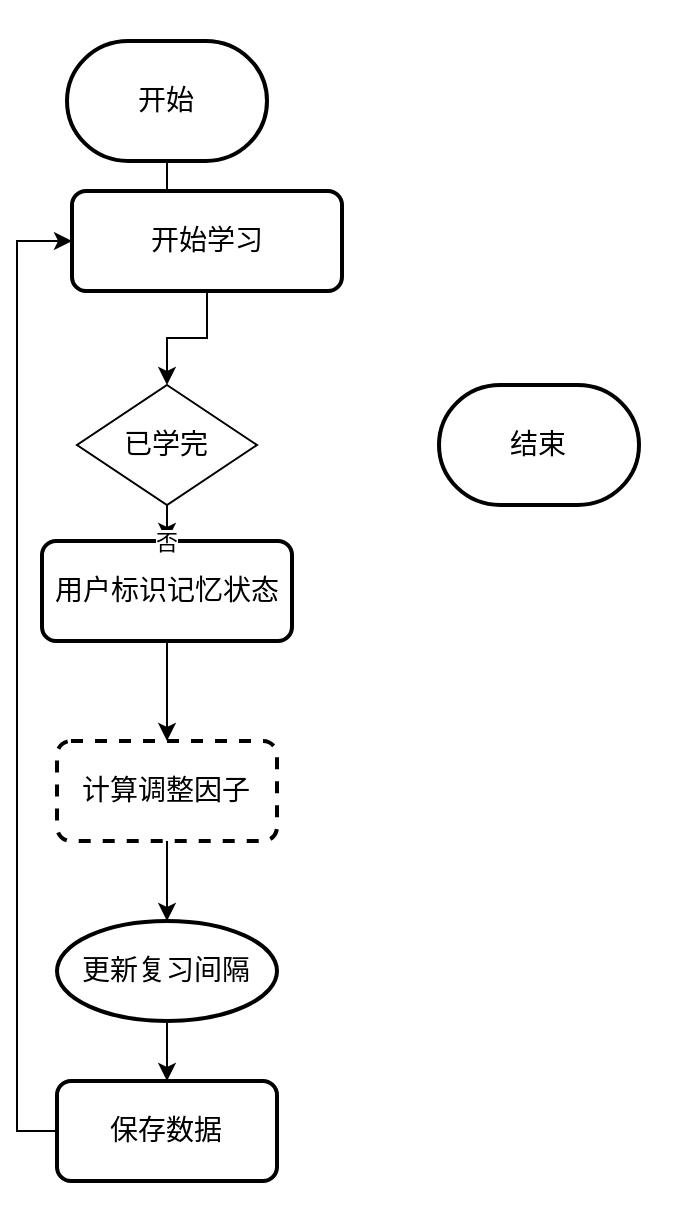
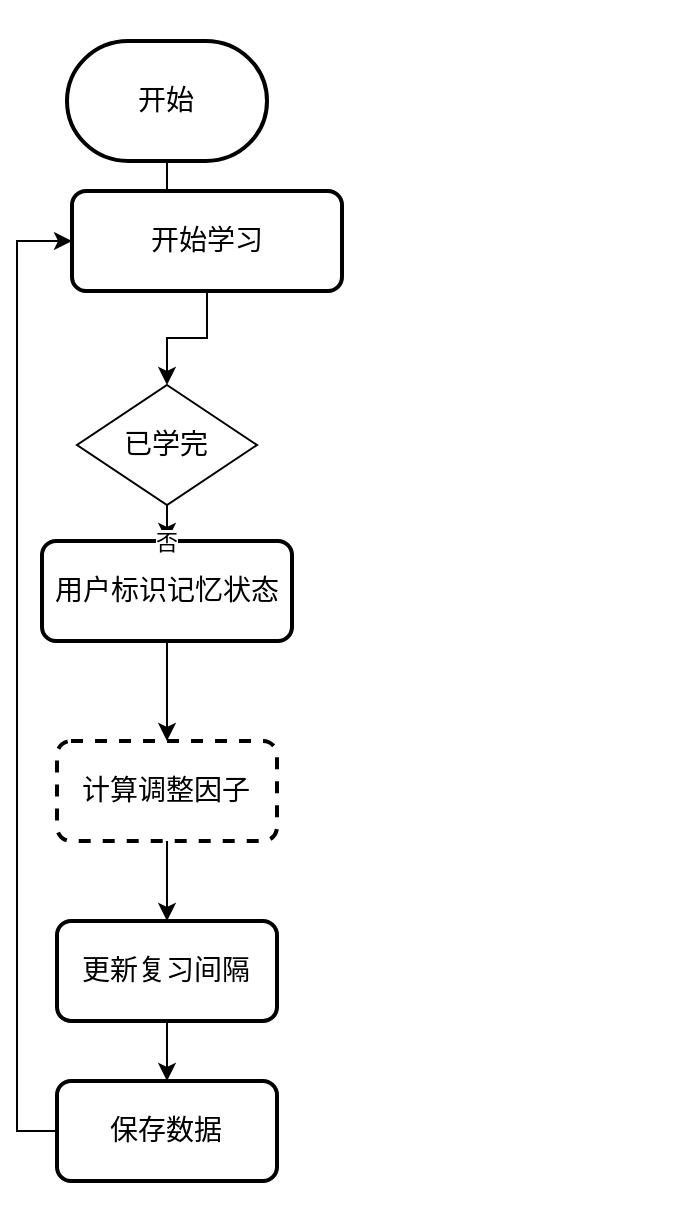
node "结束": removed
node "更新复习间隔": shape ellipse -> rounded rectangle
